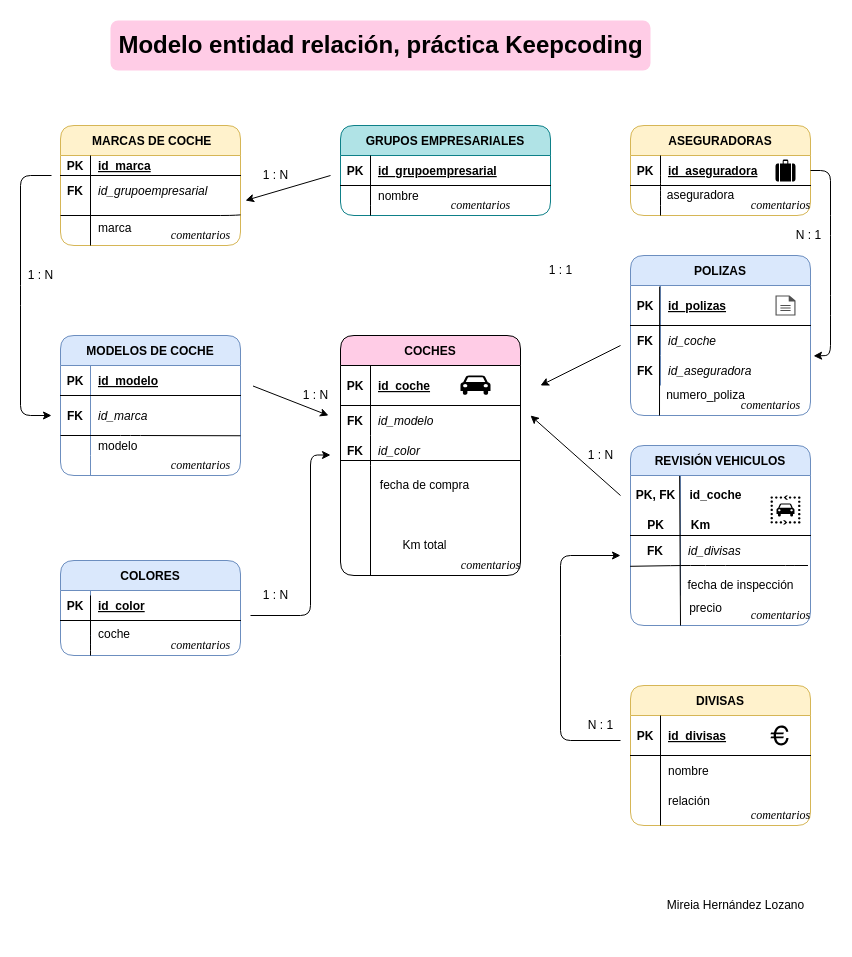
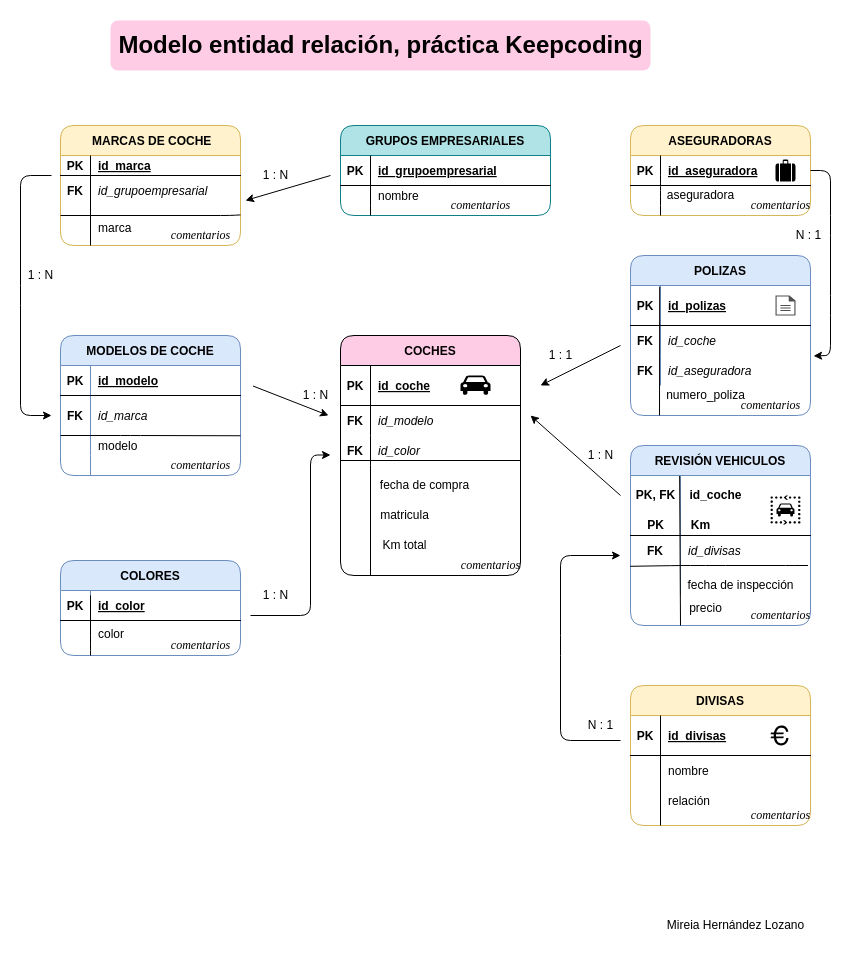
node "1 : 1": moved (561, 271) -> (561, 356)
node "matricula": added
node "Km total": moved (425, 546) -> (405, 546)
node "coche": label "coche" -> "color"
node "Mireia Hernández Lozano": moved (736, 906) -> (736, 926)
